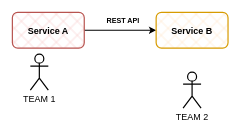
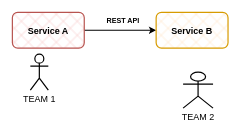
node "TEAM 2": size 18x36 -> 30x36
